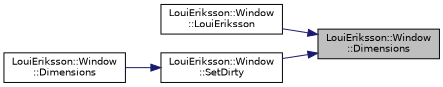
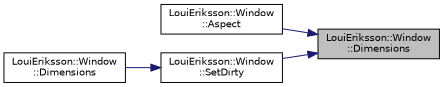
node "LouiEriksson::Window ::LouiEriksson": label "LouiEriksson::Window ::LouiEriksson" -> "LouiEriksson::Window ::Aspect"
